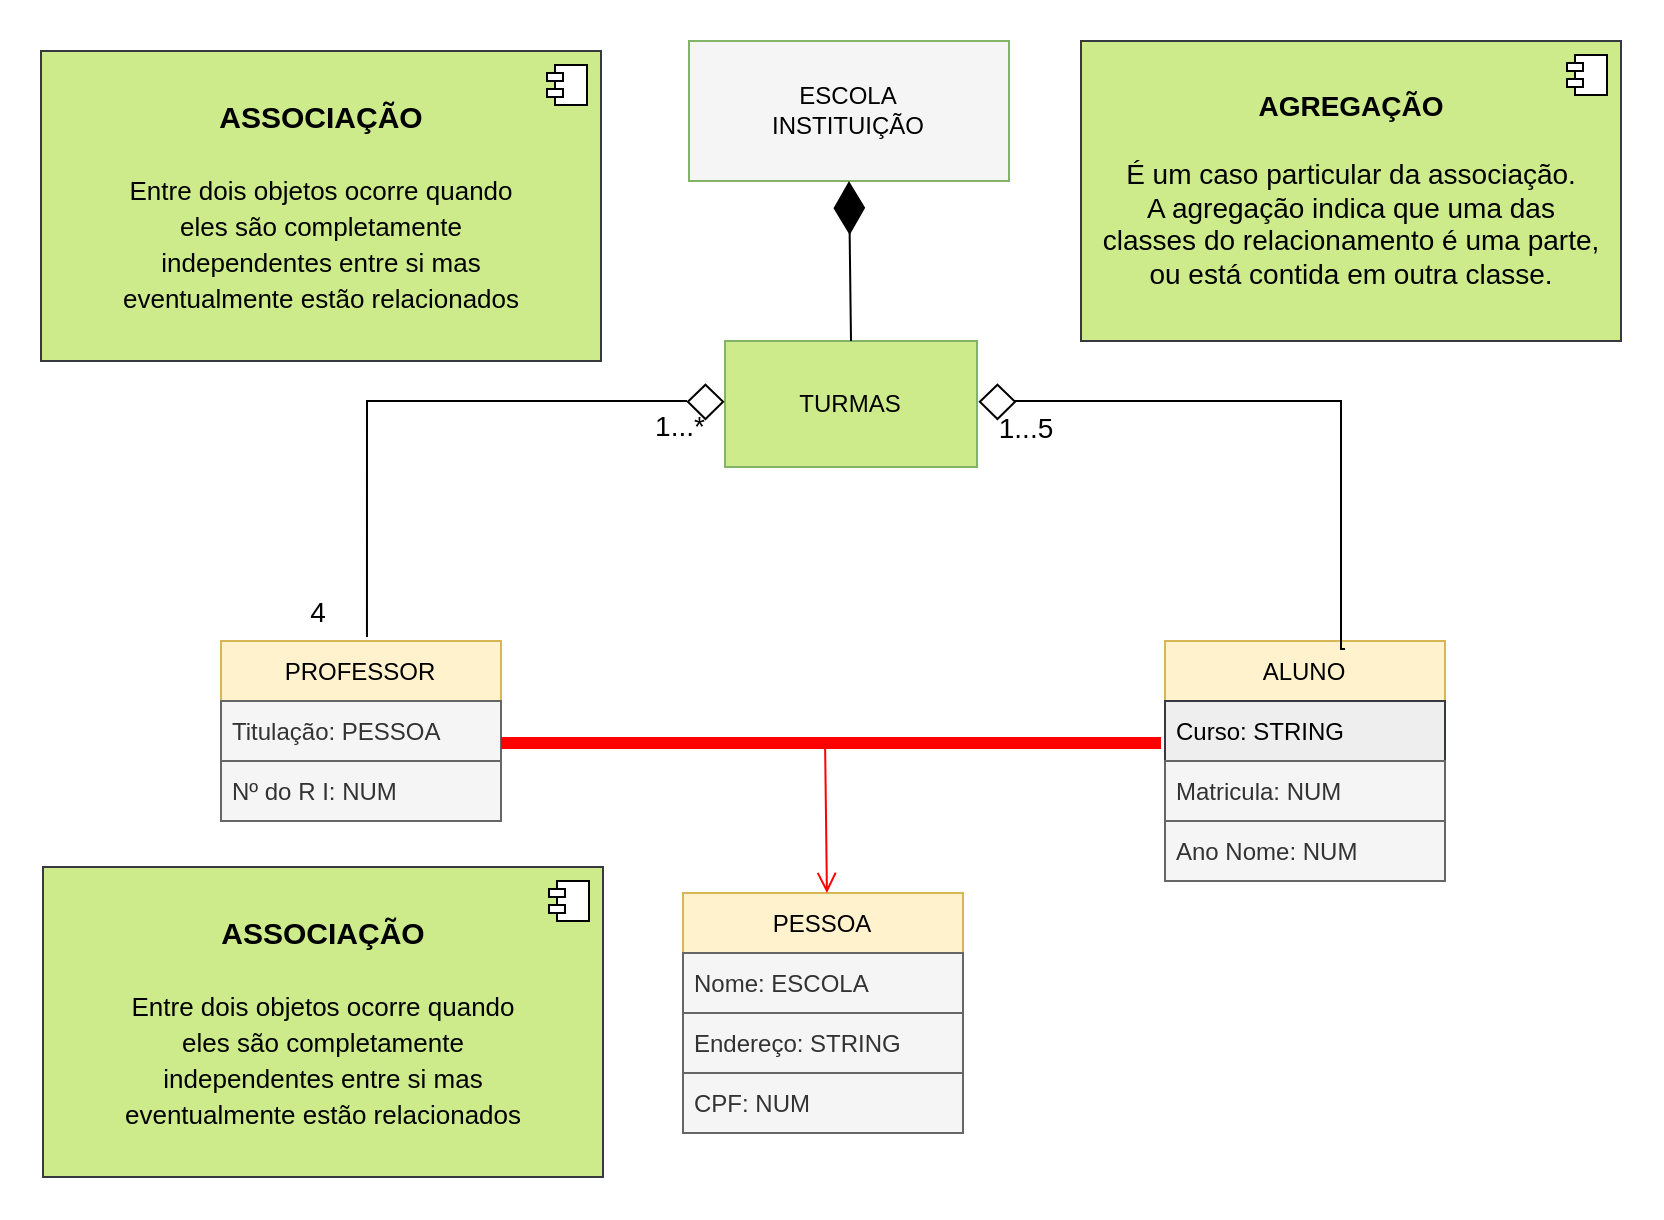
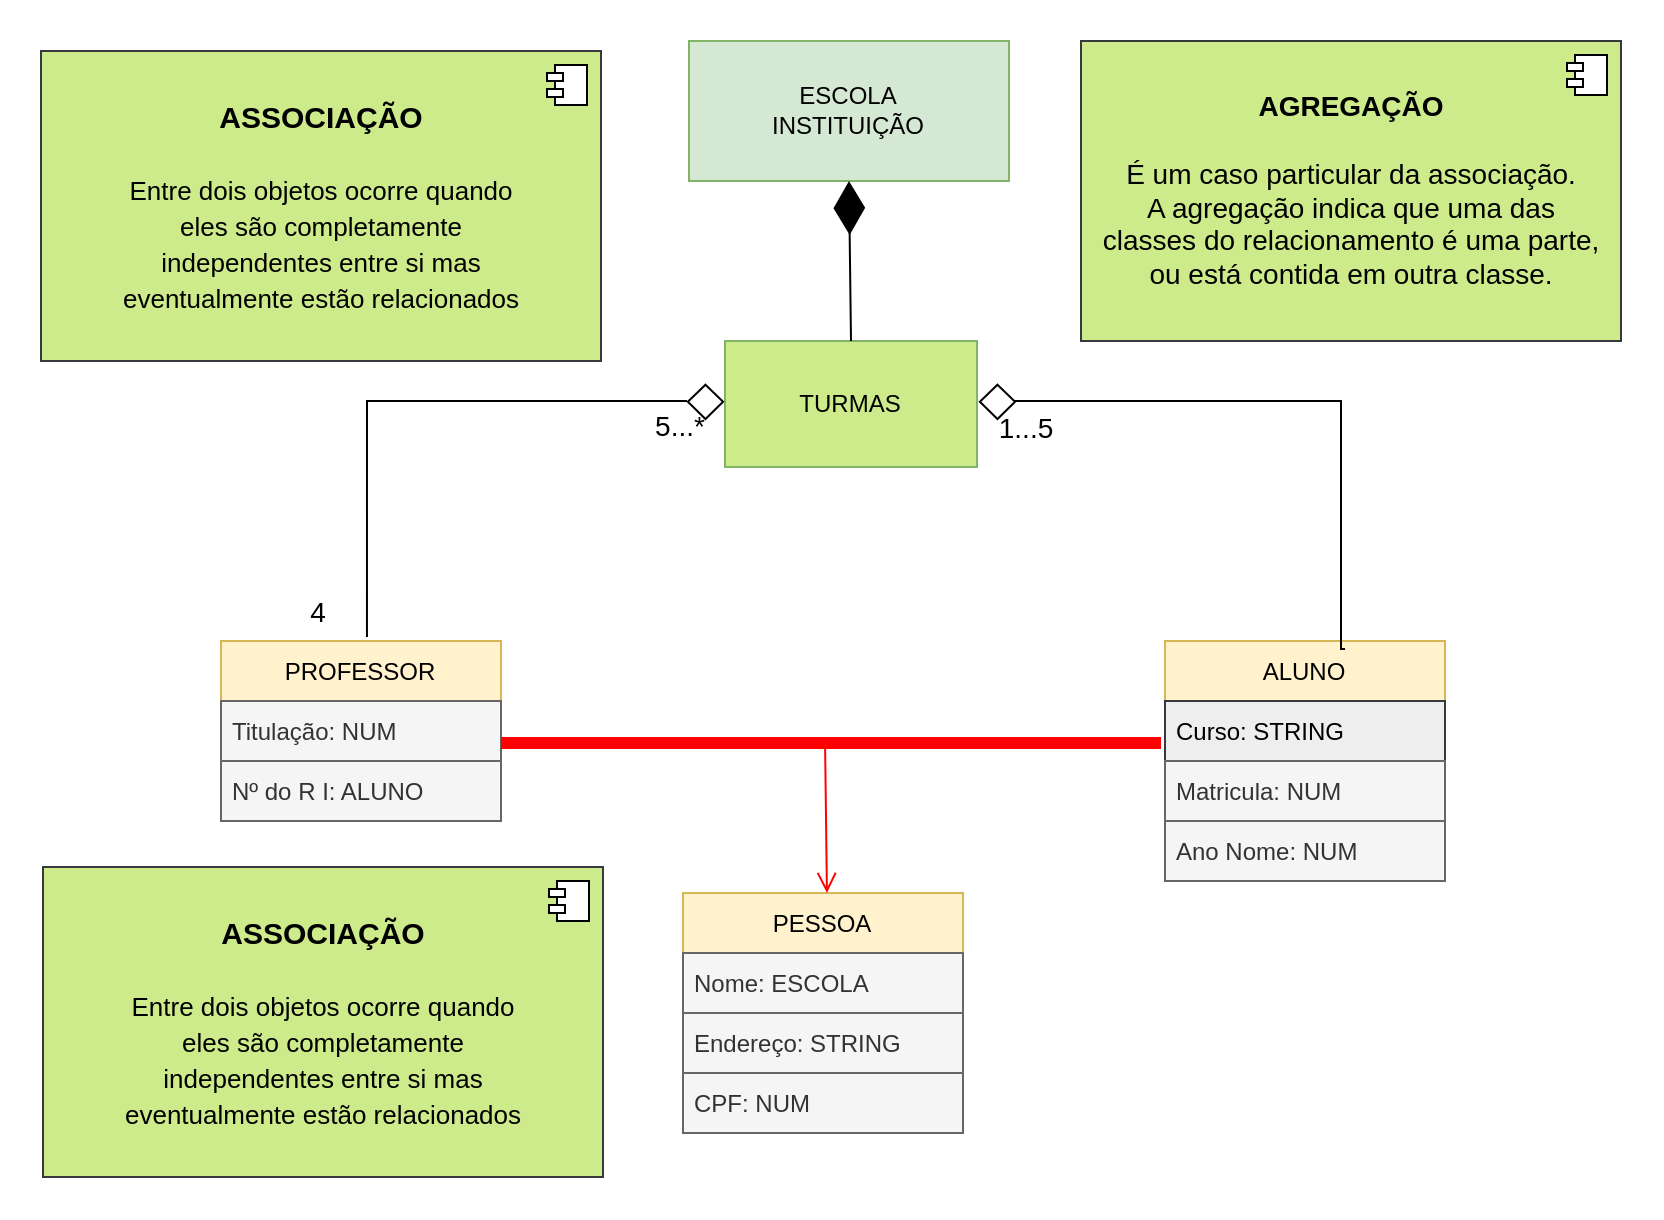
node "ESCOLA INSTITUIÇÃO": fillcolor #f5f5f5 -> #d5e8d4
node "1...*": label "1...*" -> "5...*"
node "Titulação: PESSOA": label "Titulação: PESSOA" -> "Titulação: NUM"
node "Nº do R I: NUM": label "Nº do R I: NUM" -> "Nº do R I: ALUNO"
